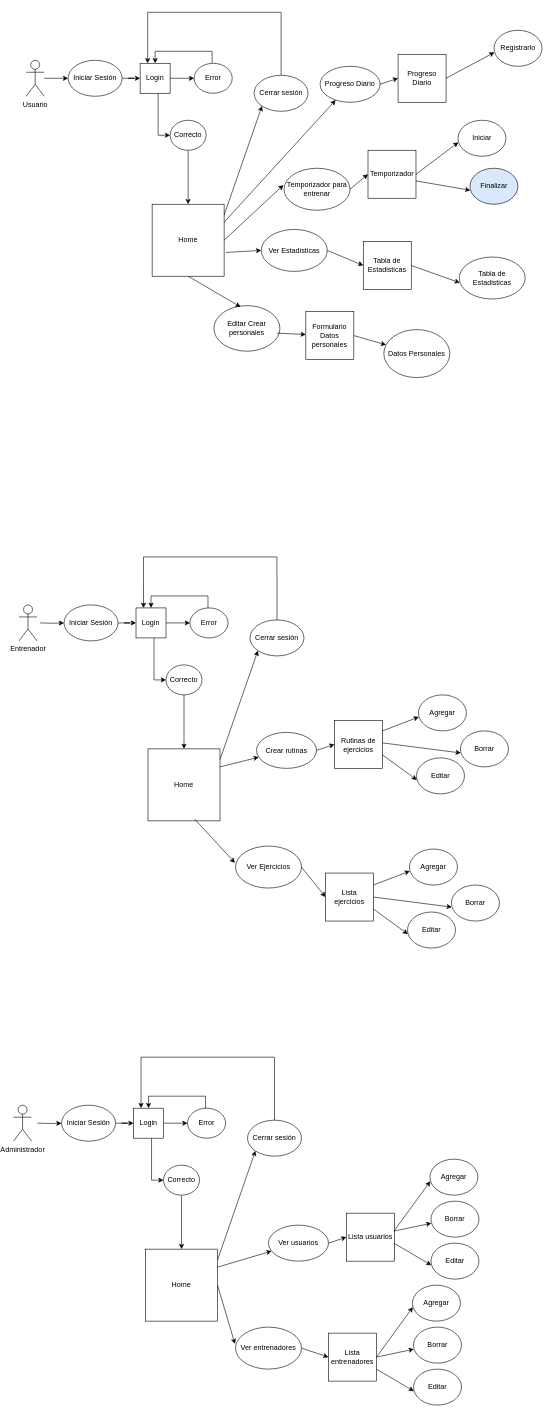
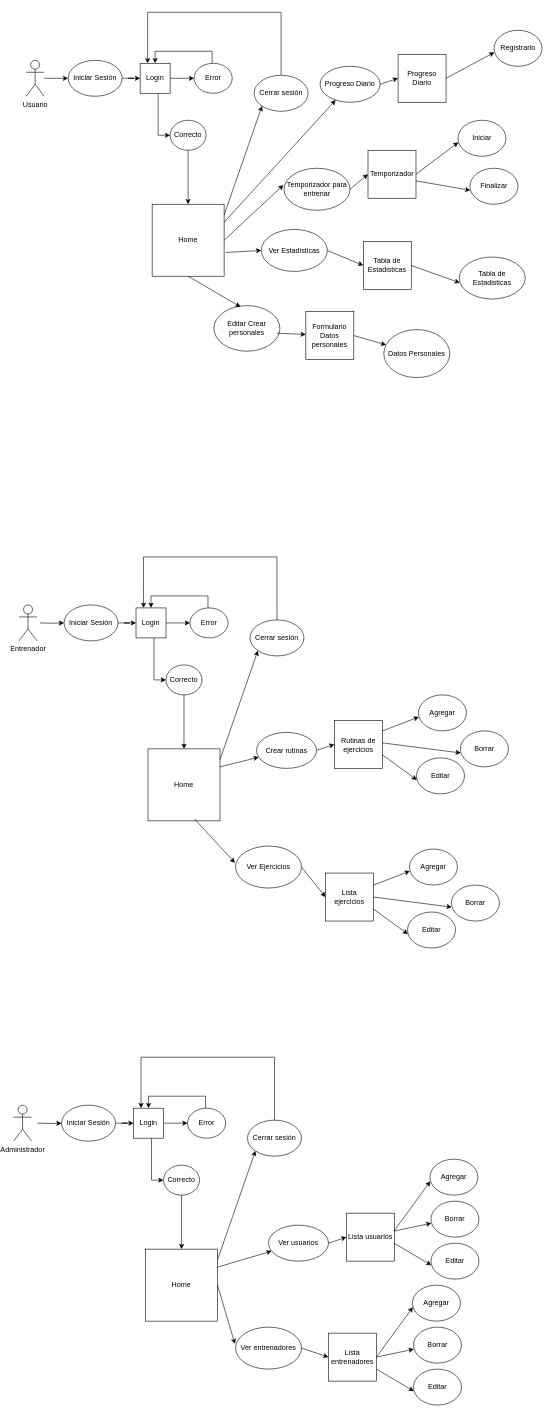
node "Finalizar": fillcolor #dae8fc -> #ffffff
